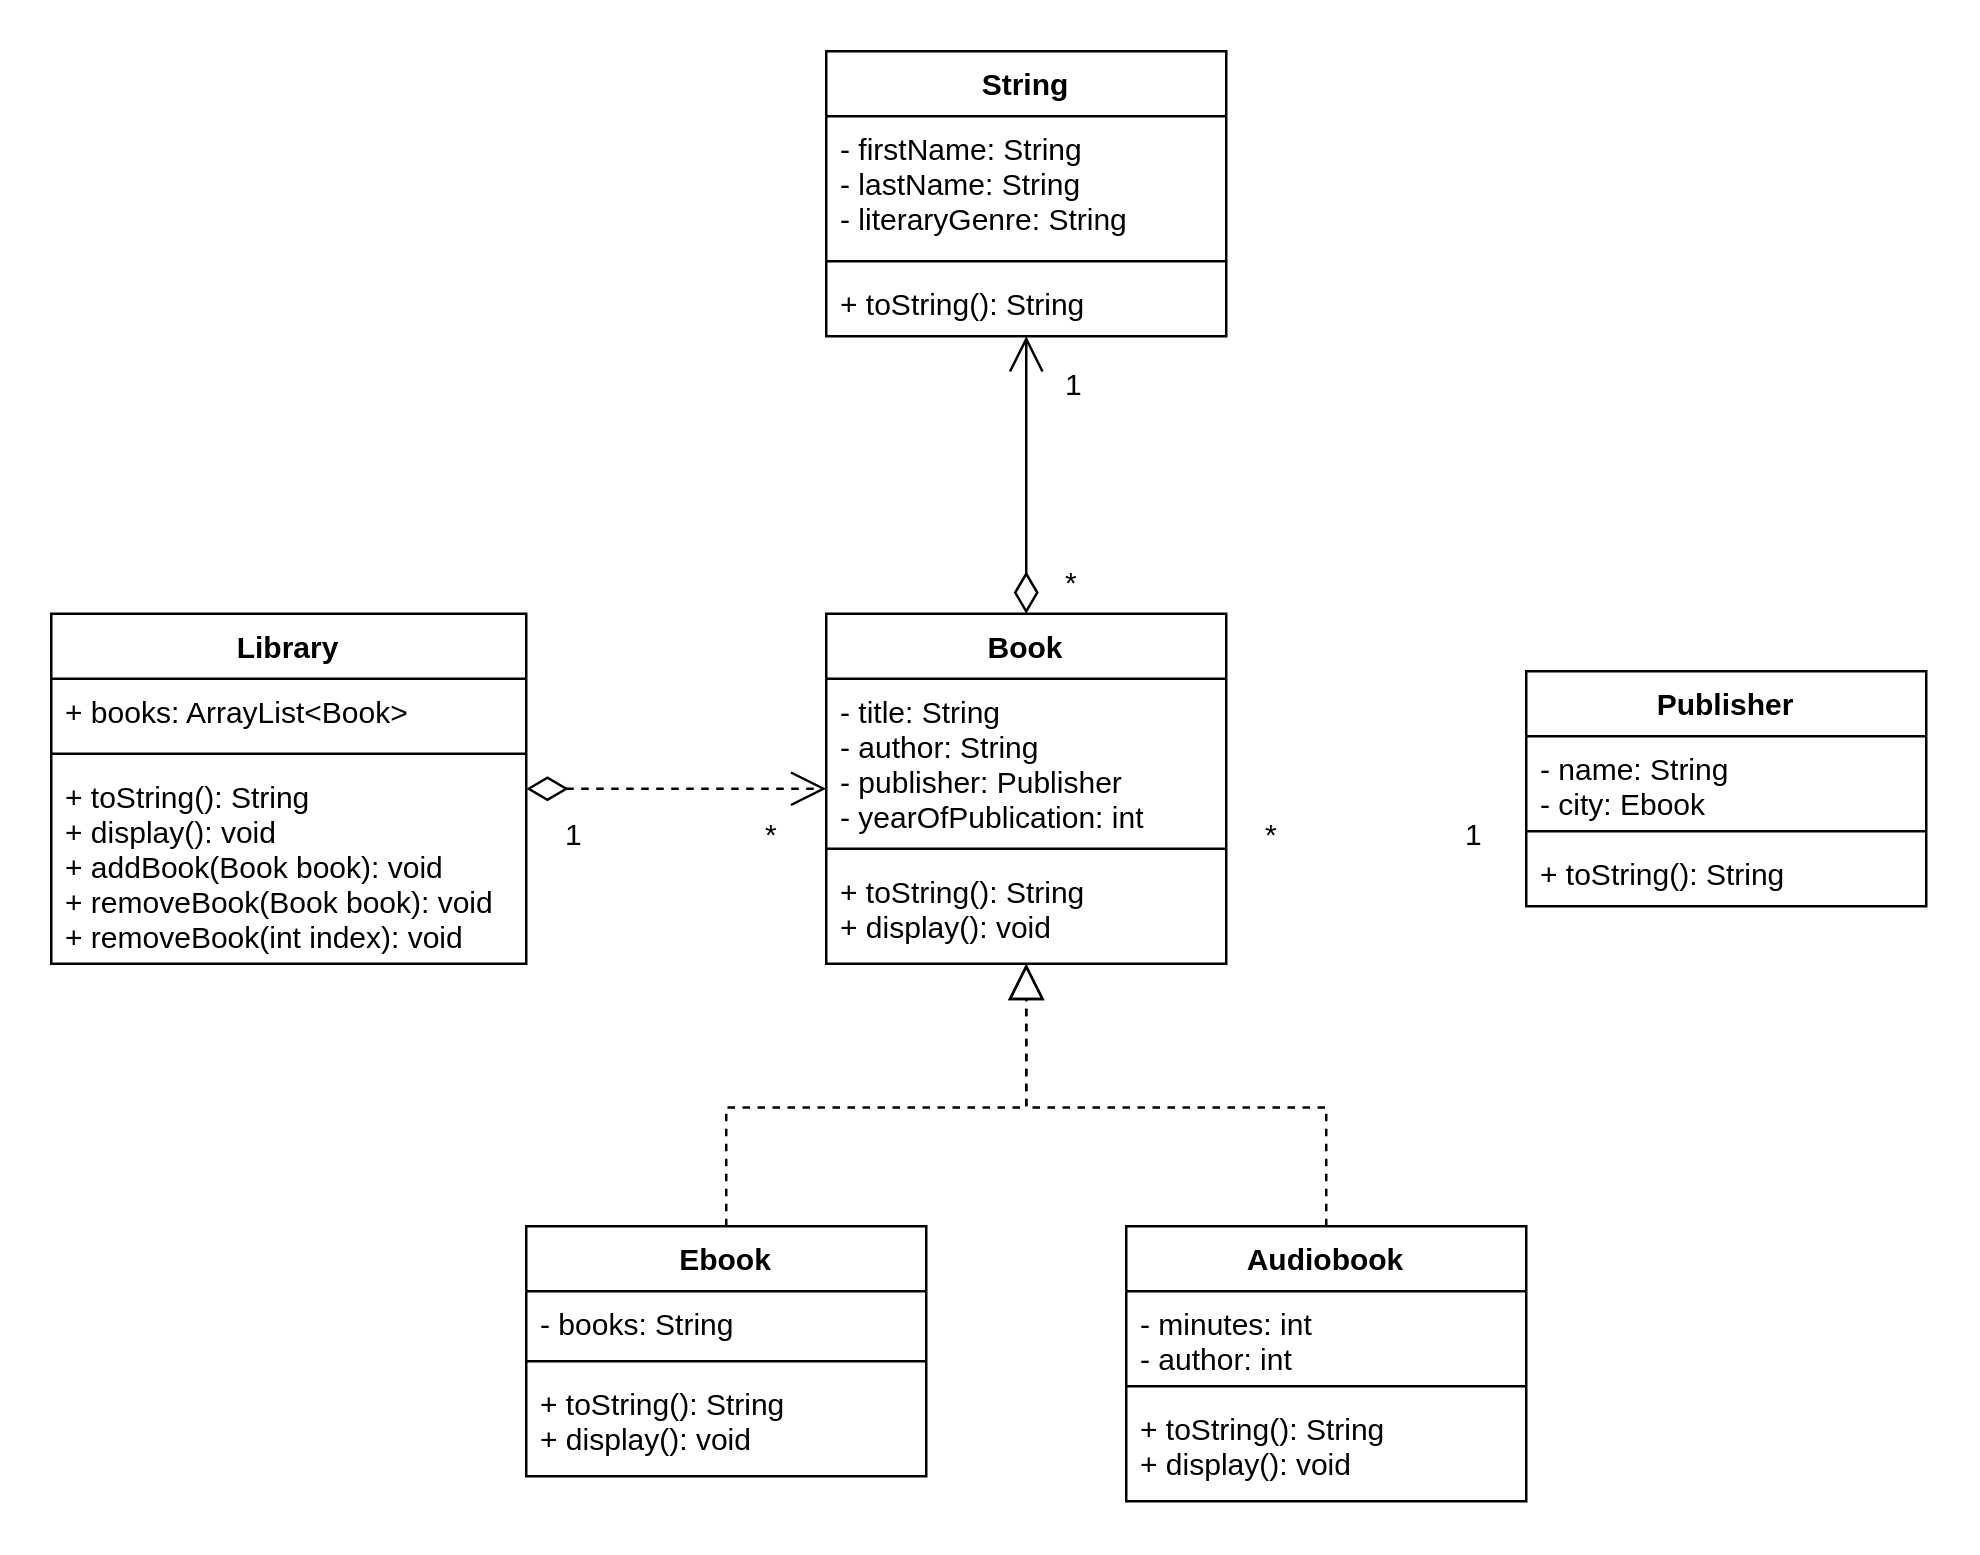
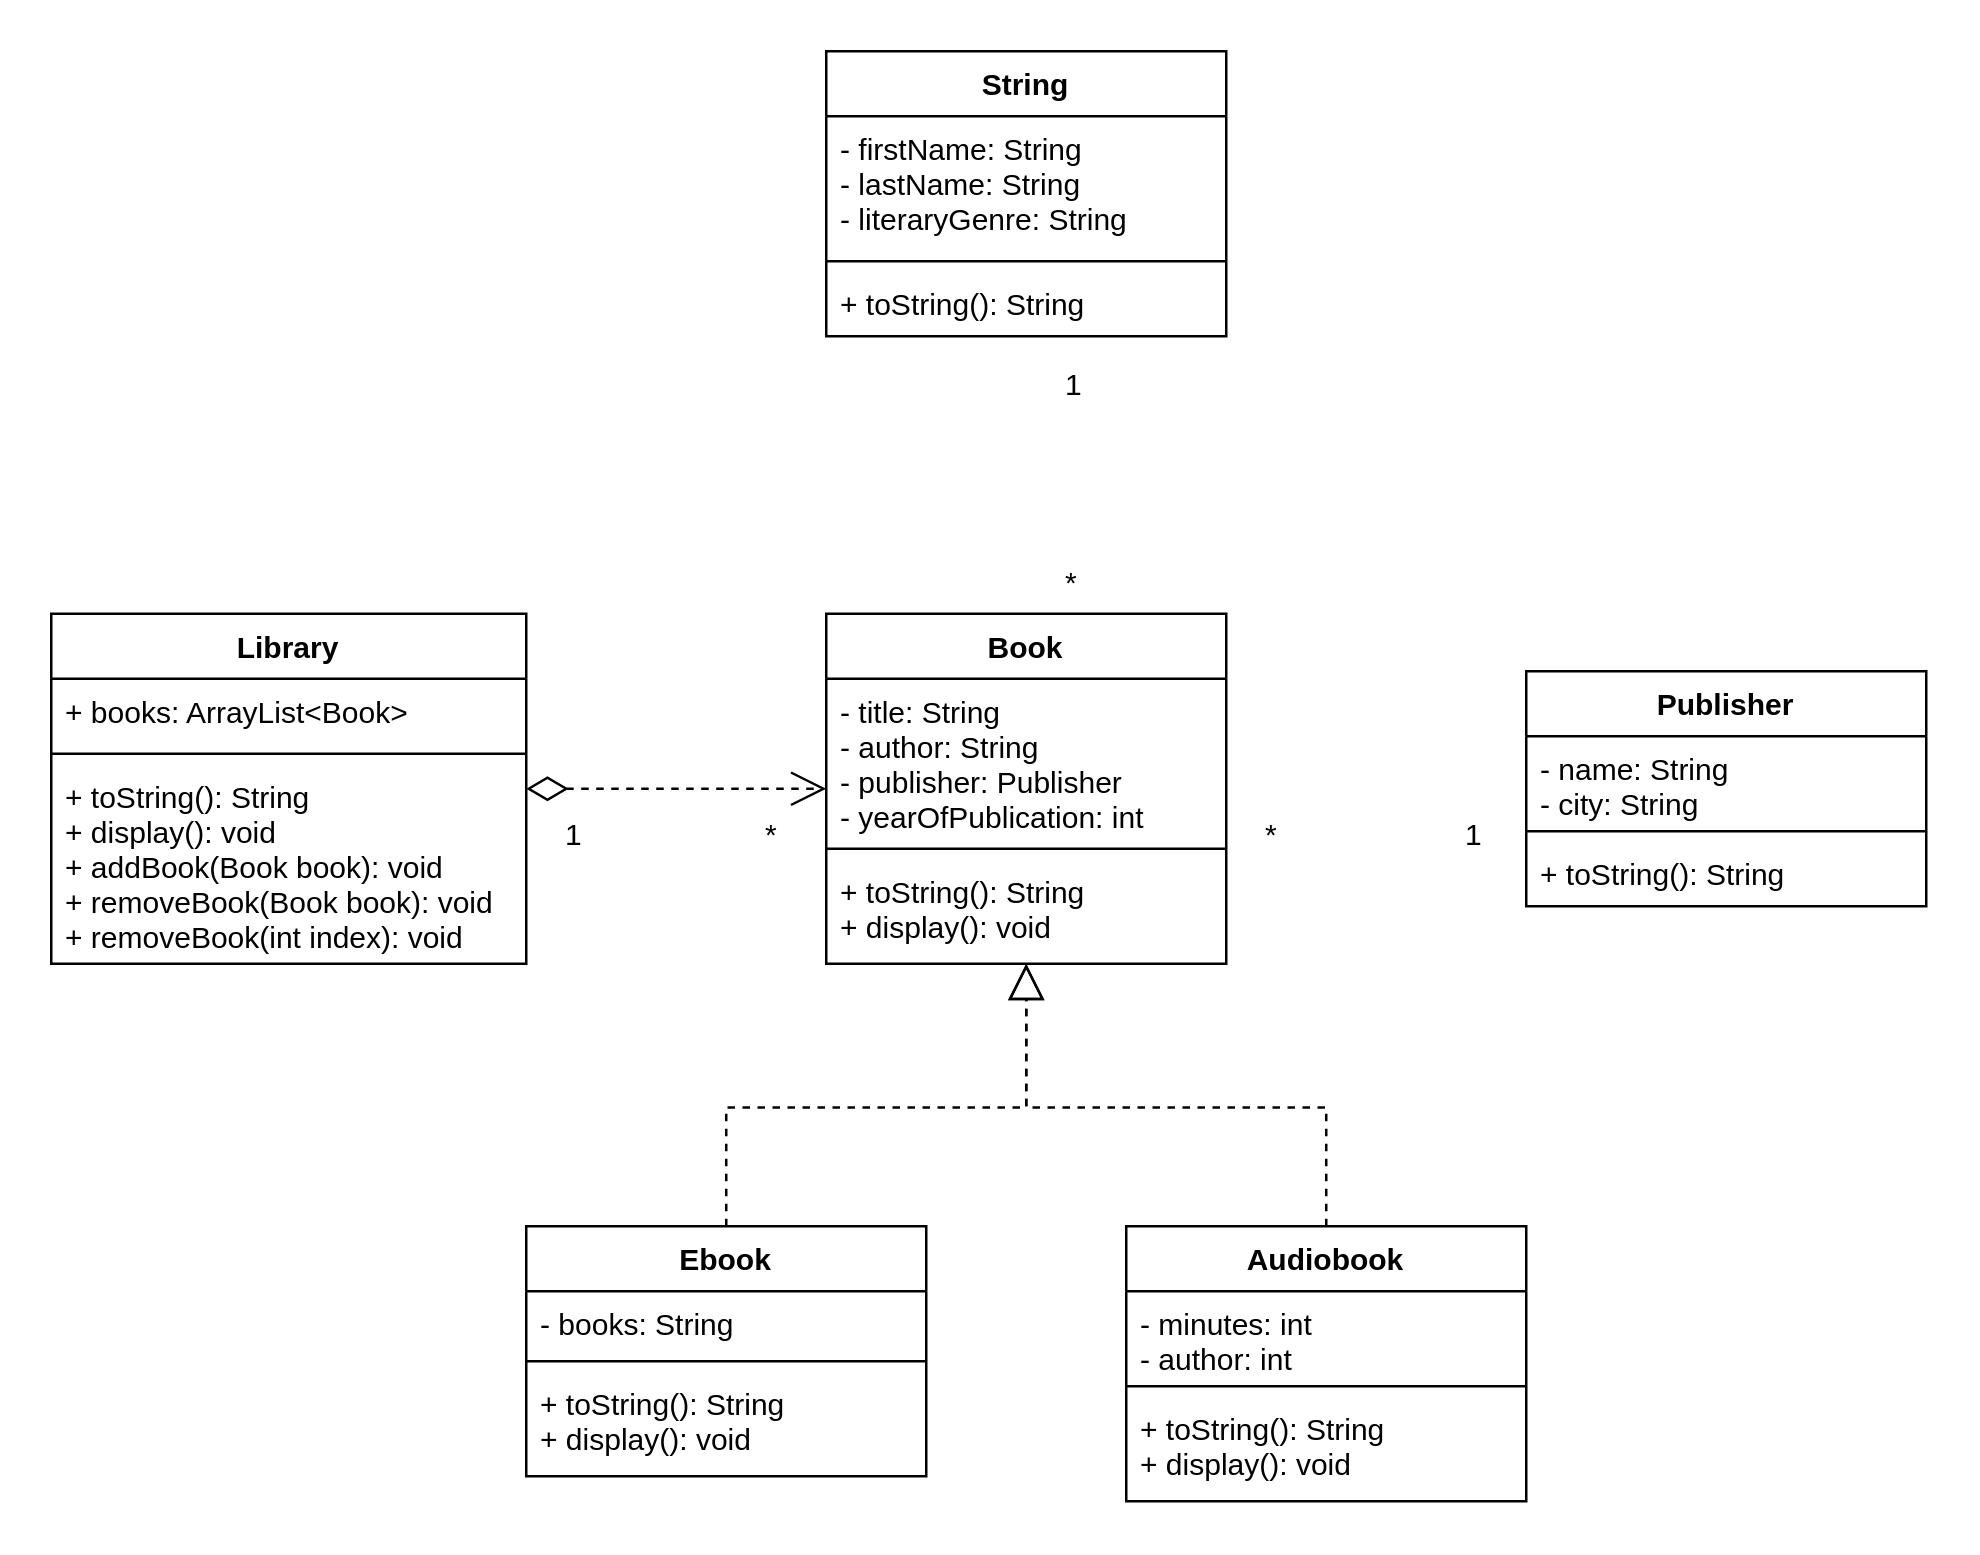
edge "String" -- "Book": removed
node "- name: String - city: Ebook": label "- name: String - city: Ebook" -> "- name: String - city: String"
